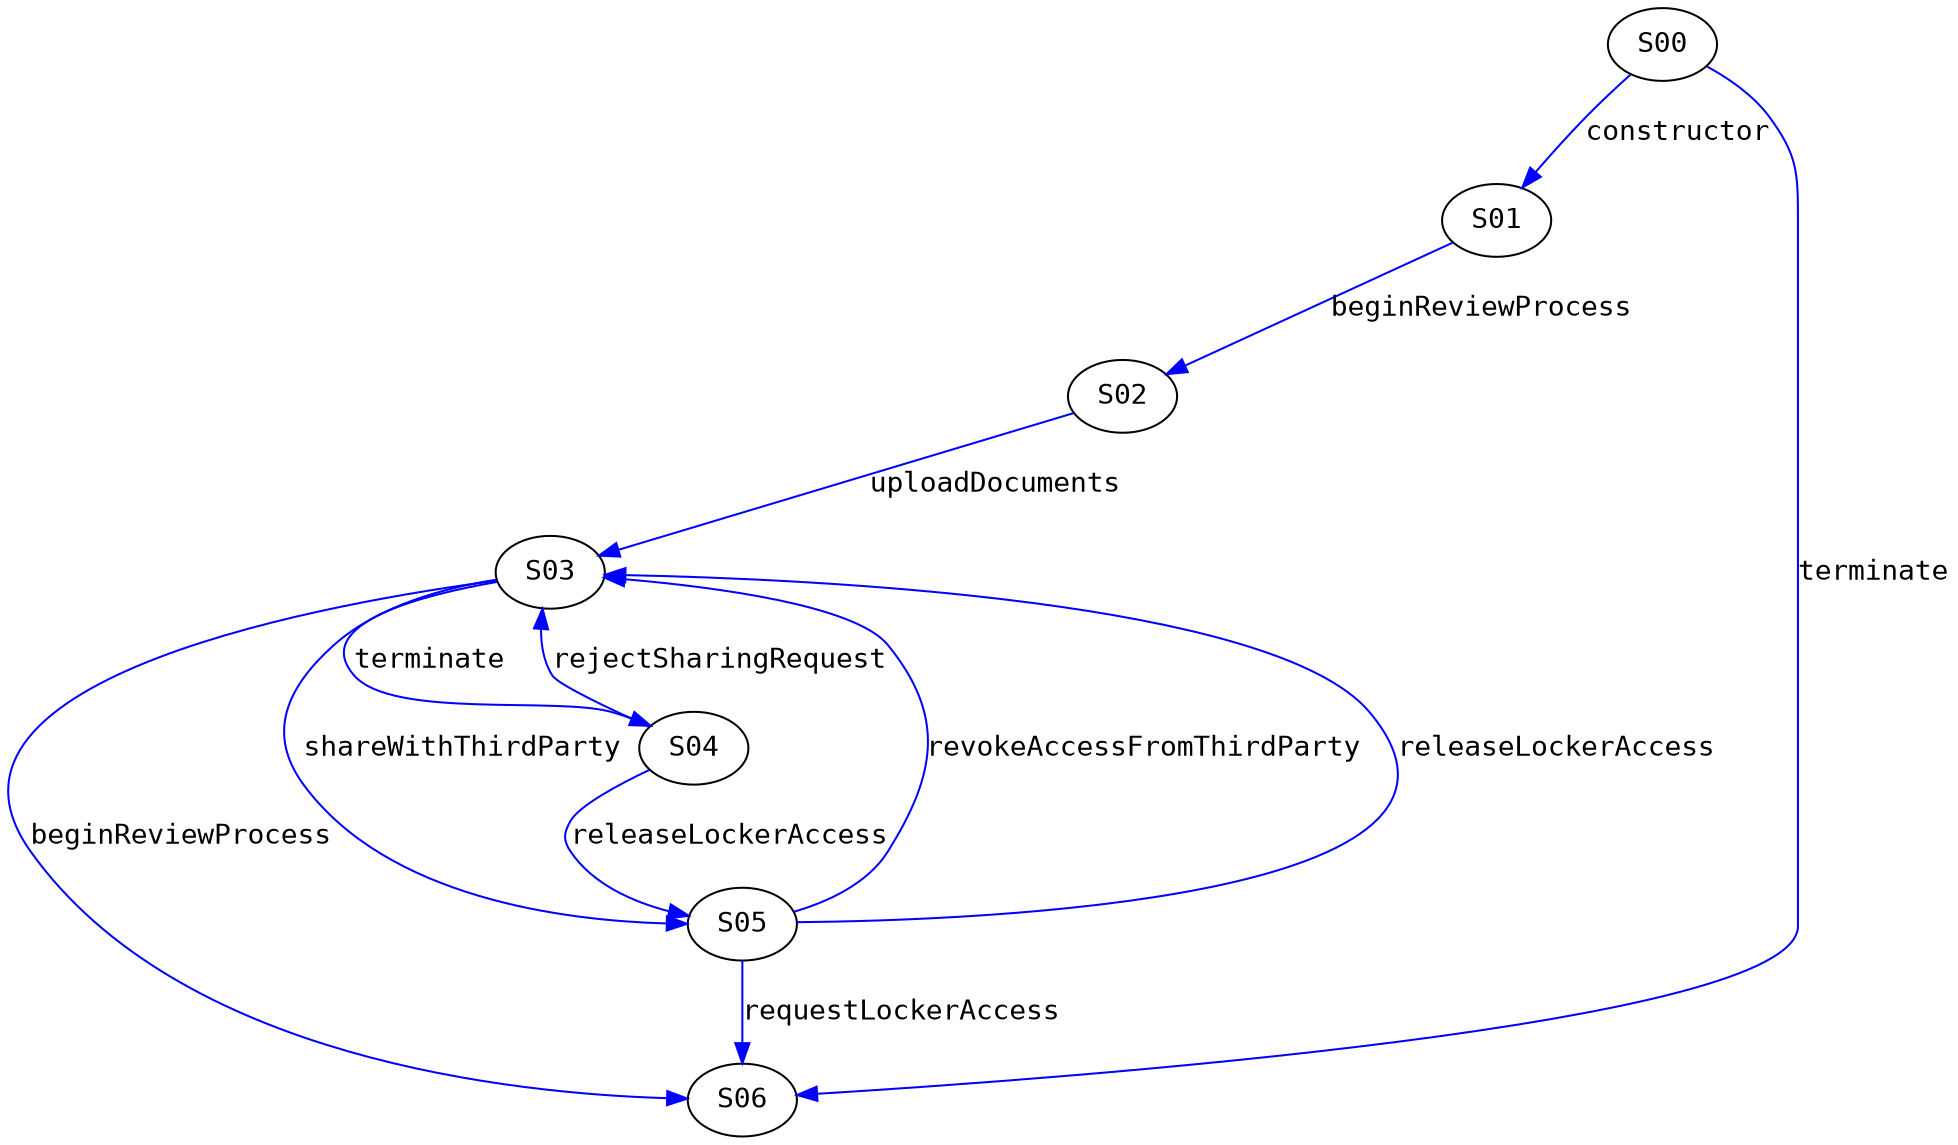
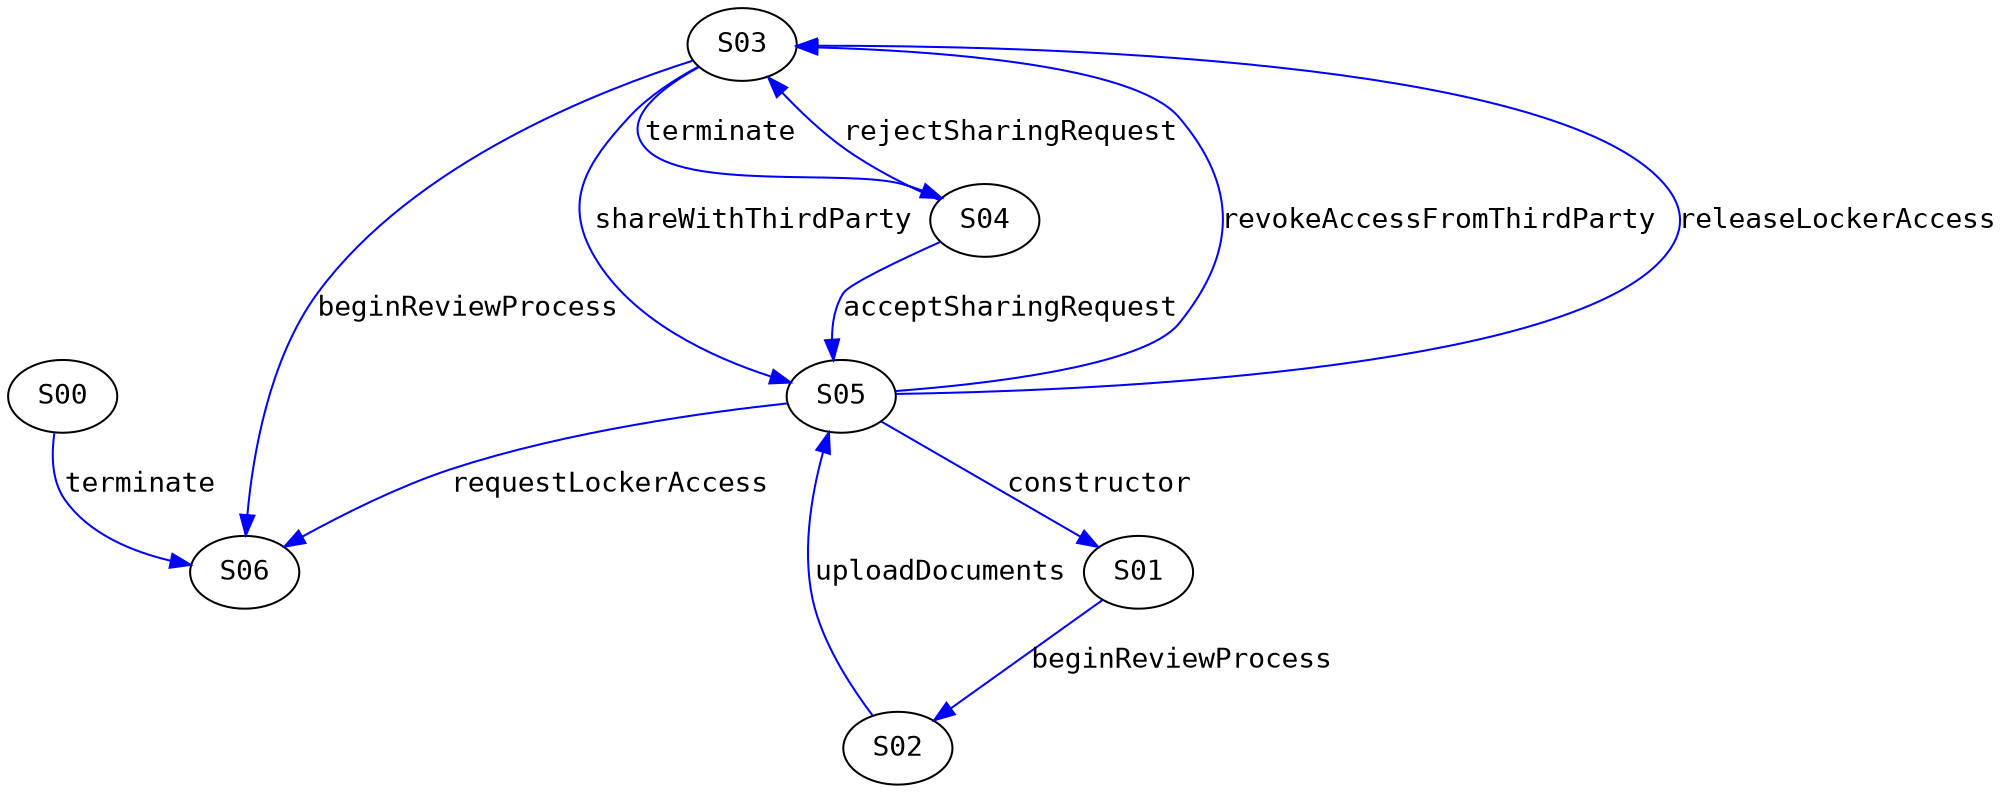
edge "S00" -> "S01": now "S05" -> "S01"
edge "S02" -> "S03": now "S02" -> "S05"
edge "S04" -> "S05": label "releaseLockerAccess" -> "acceptSharingRequest"
